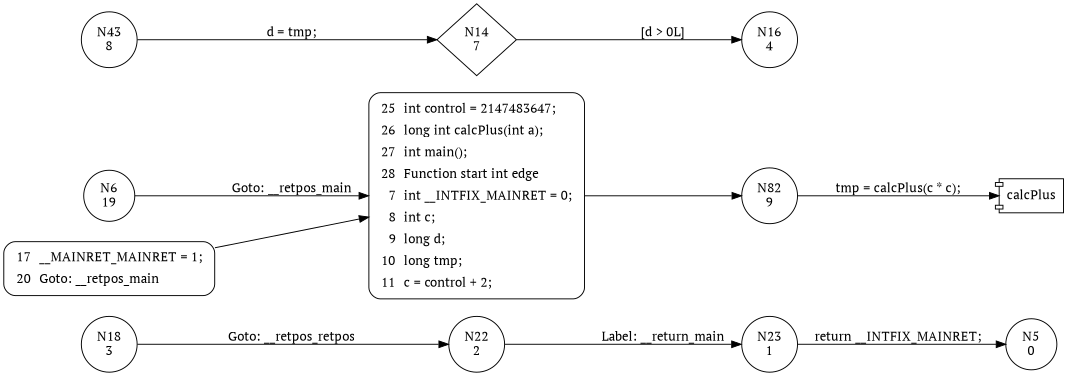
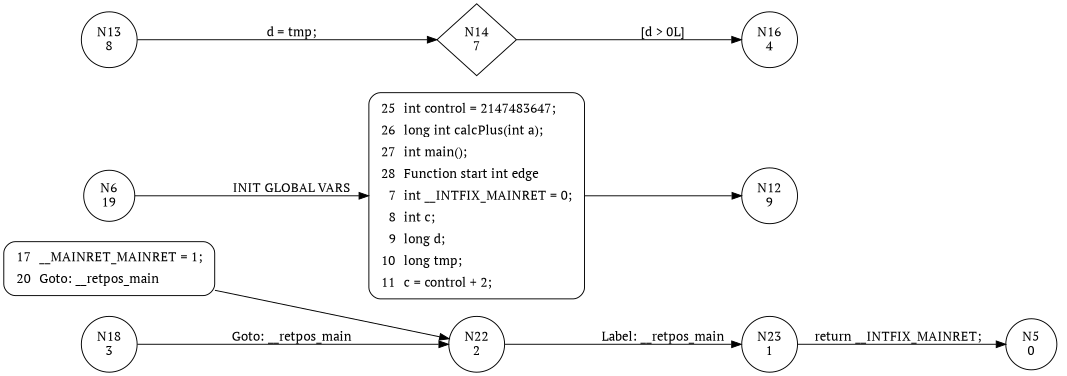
node "N43 8": label "N43 8" -> "N13 8"
edge "N6 19" -> "25": label "Goto: __retpos_main" -> "INIT GLOBAL VARS"
node "N82 9": label "N82 9" -> "N12 9"
node "calcPlus": removed
edge "17" -> "25": now "17" -> "N22 2"
edge "N18 3" -> "N22 2": label "Goto: __retpos_retpos" -> "Goto: __retpos_main"
edge "N22 2" -> "N23 1": label "Label: __return_main" -> "Label: __retpos_main"
